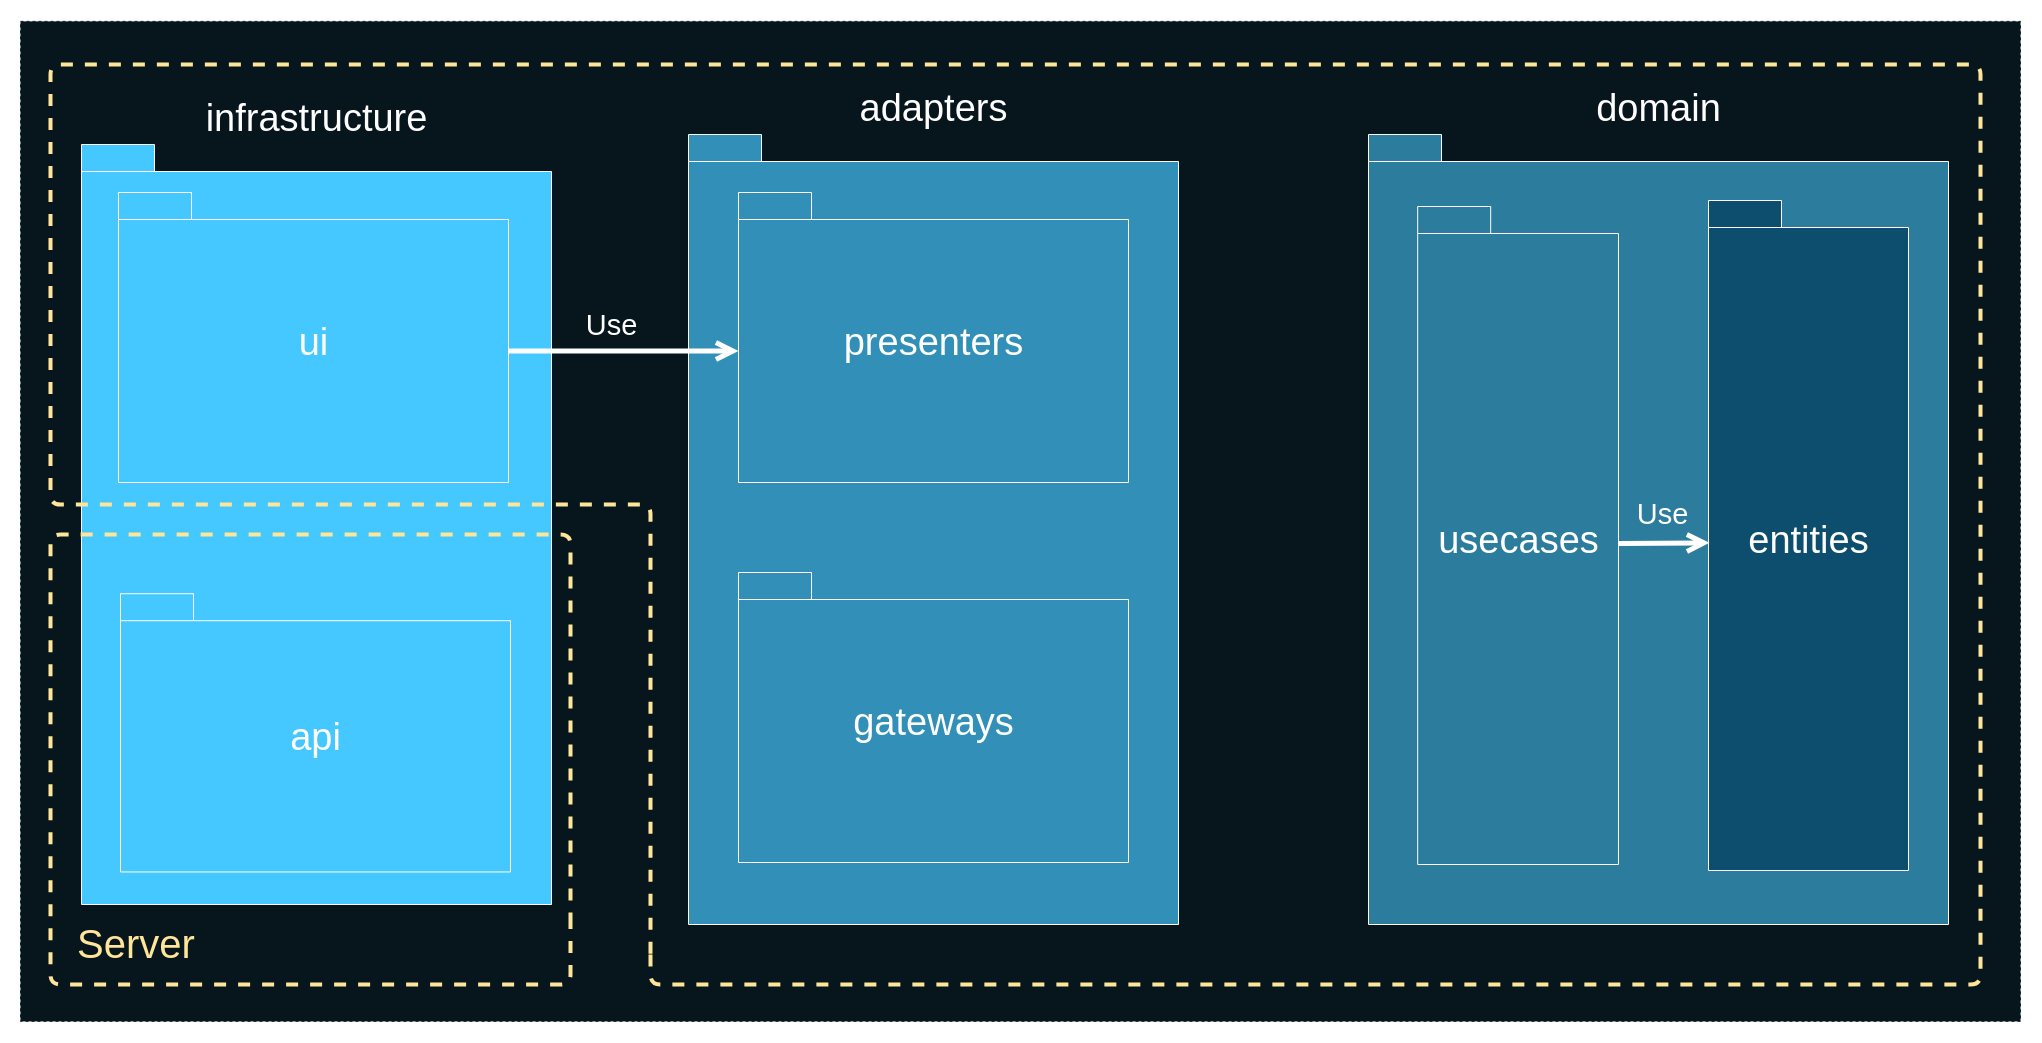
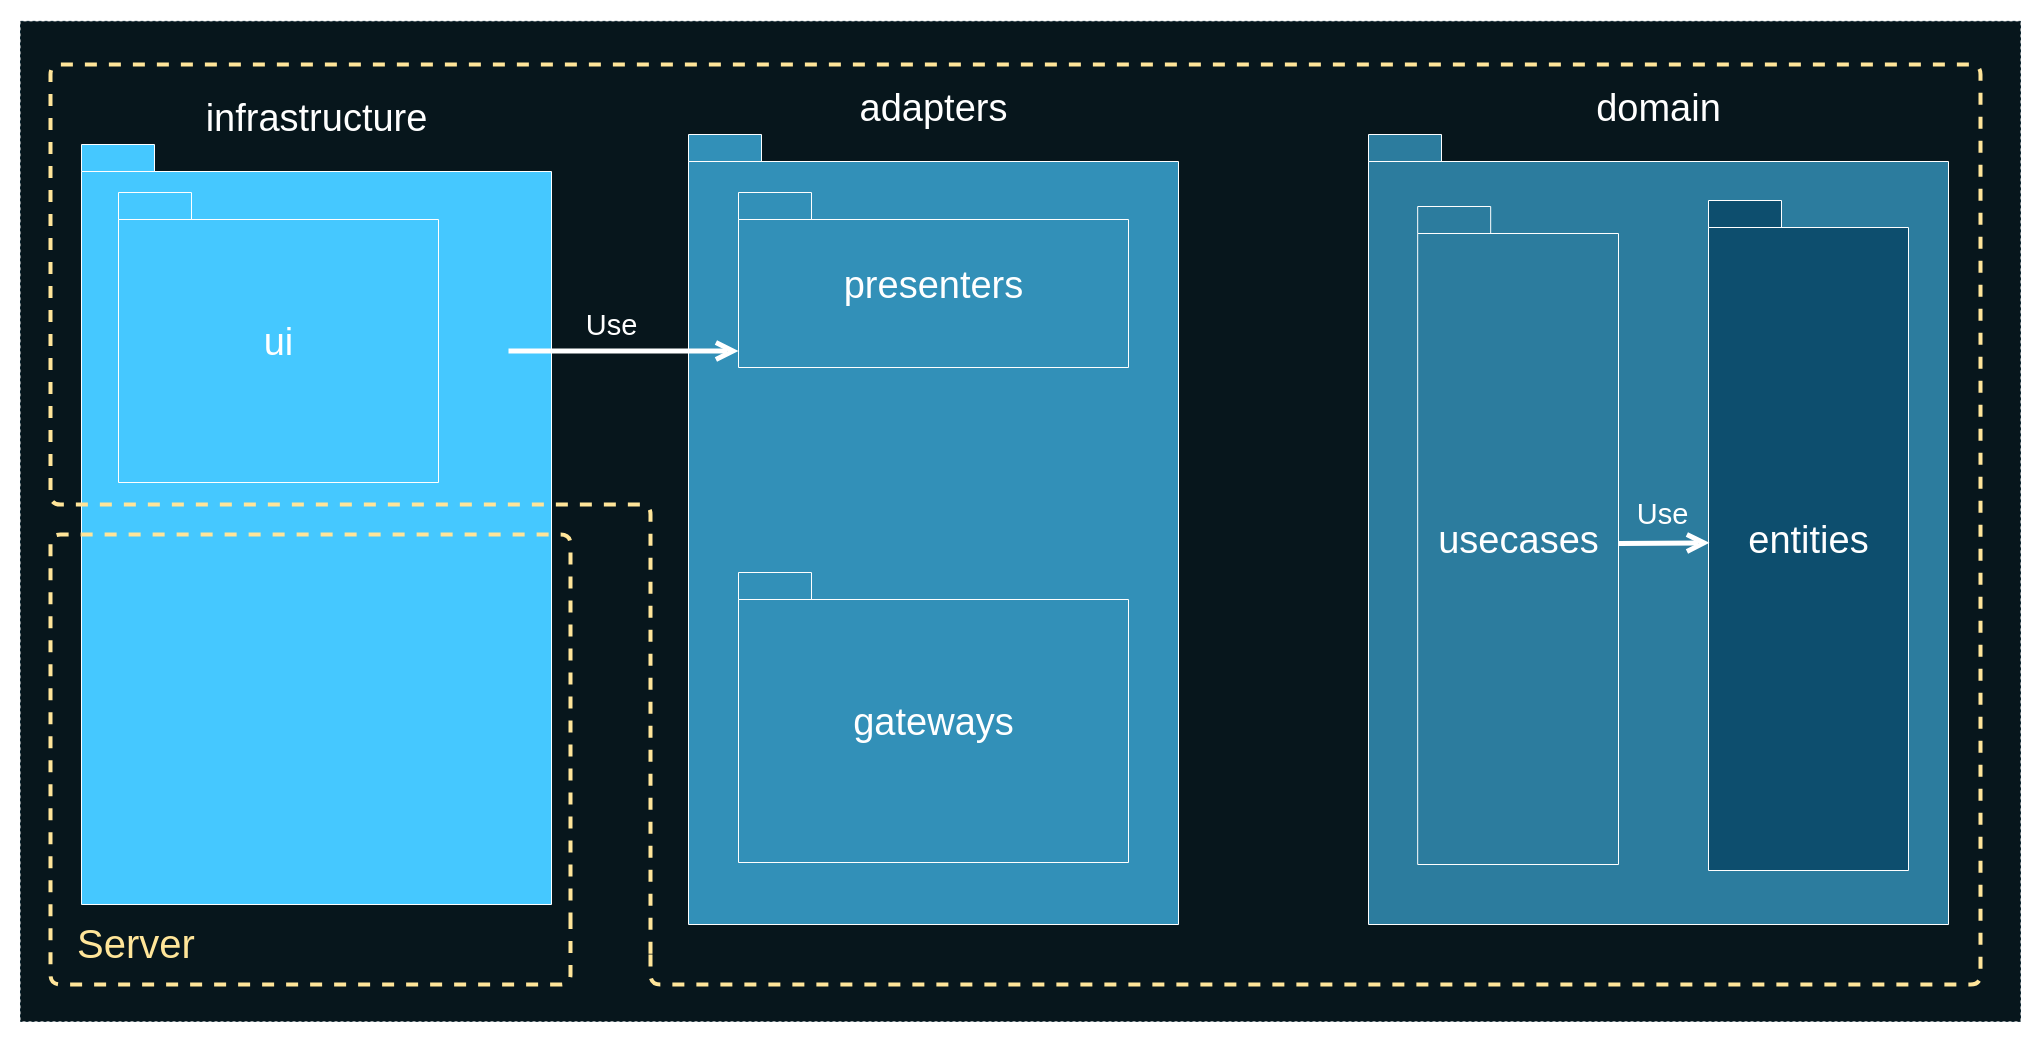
node "ui": size 390x290 -> 320x290
node "presenters": size 390x290 -> 390x175
node "api": removed
